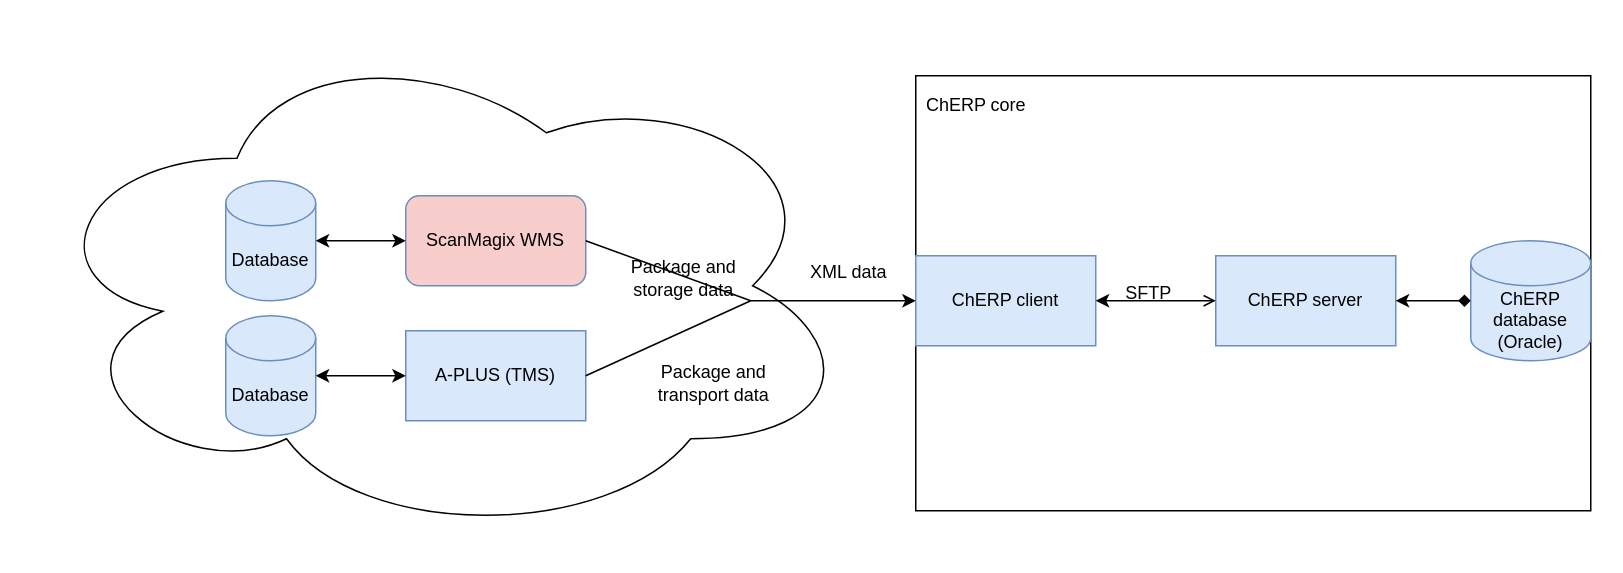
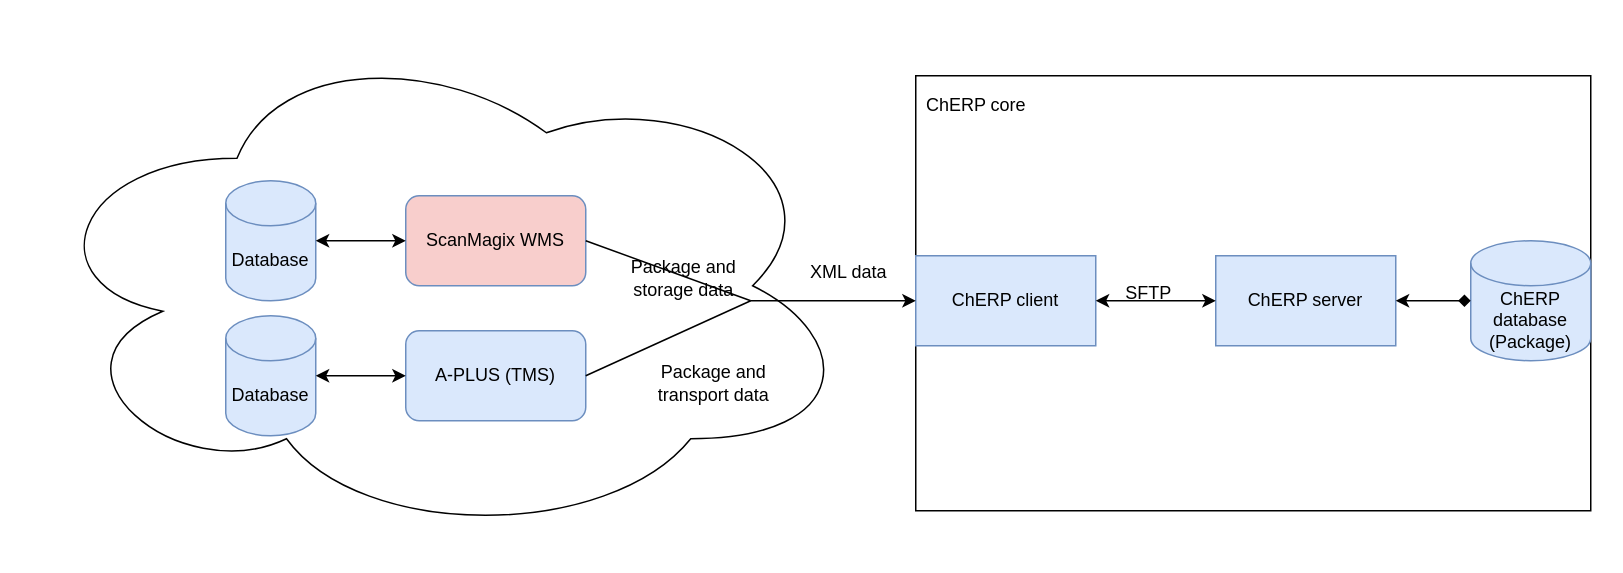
edge "ChERP client" -- "ChERP server": arrowhead open -> classic
node "ChERP database (Oracle)": label "ChERP database (Oracle)" -> "ChERP database (Package)"
node "A-PLUS (TMS)": shape rectangle -> rounded rectangle
